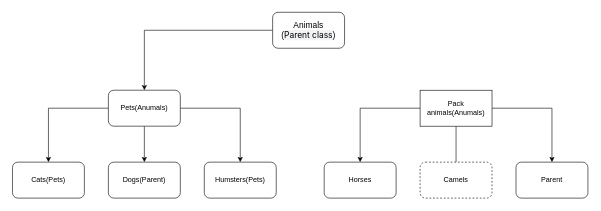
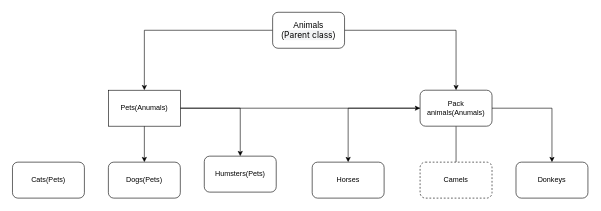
edge "Animals (Parent class)" -> "Pack animals(Anumals)": added
node "Pets(Anumals)": shape rounded rectangle -> rectangle
node "Pack animals(Anumals)": shape rectangle -> rounded rectangle
edge "Pets(Anumals)" -> "Cats(Pets)": now "Pets(Anumals)" -> "Pack animals(Anumals)"
node "Dogs(Parent)": label "Dogs(Parent)" -> "Dogs(Pets)"
node "Humsters(Pets)": moved (240, 180) -> (240, 174)
node "Horses": moved (360, 180) -> (348, 180)
node "Parent": label "Parent" -> "Donkeys"
